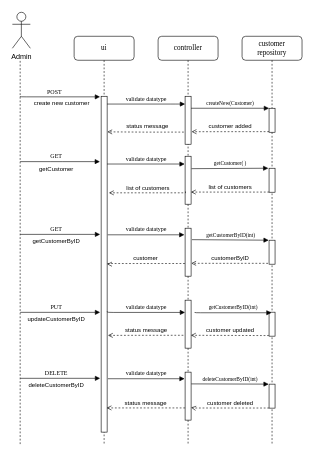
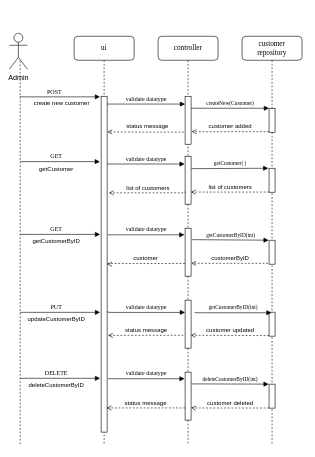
node "Admin": moved (21, 30) -> (18, 51)
